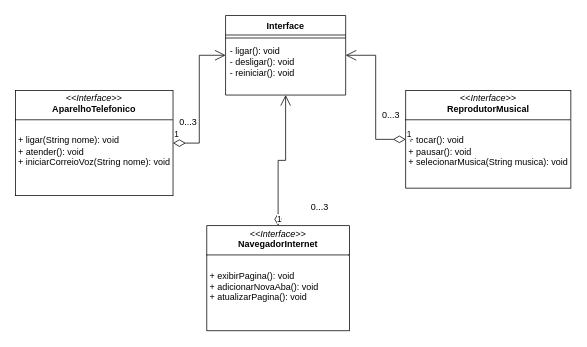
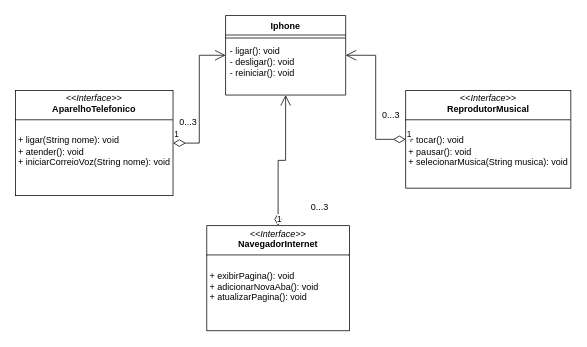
node "Interface": label "Interface" -> "Iphone"
